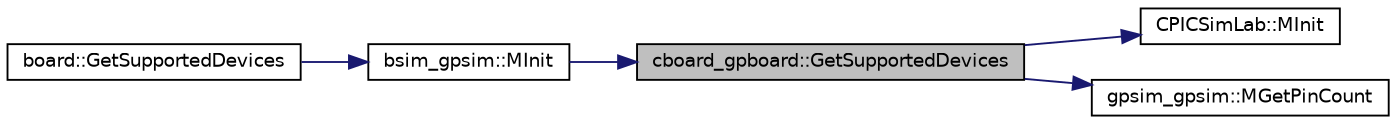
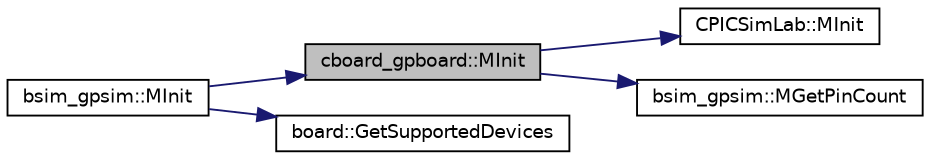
edge "board::GetSupportedDevices" -> "bsim_gpsim::MInit": reversed
node "cboard_gpboard::GetSupportedDevices": label "cboard_gpboard::GetSupportedDevices" -> "cboard_gpboard::MInit"
node "gpsim_gpsim::MGetPinCount": label "gpsim_gpsim::MGetPinCount" -> "bsim_gpsim::MGetPinCount"
